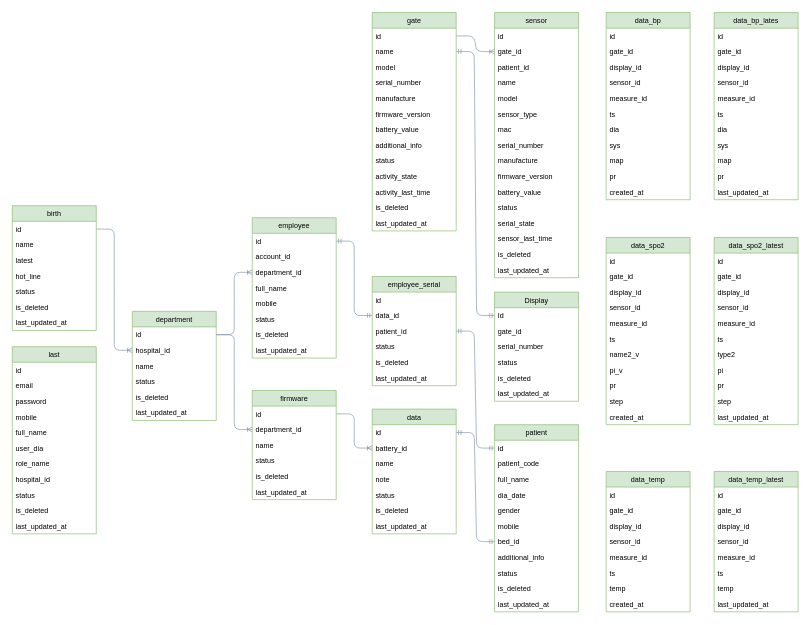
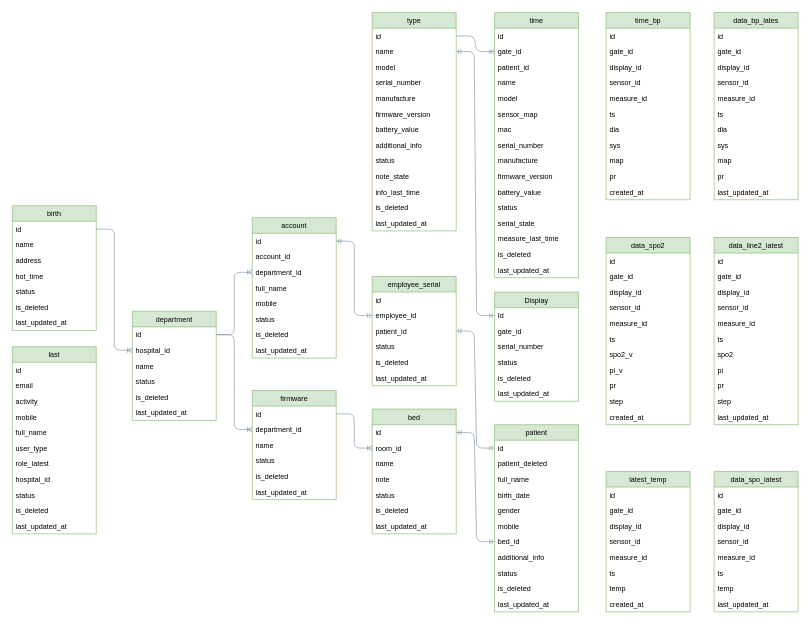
node "gate": label "gate" -> "type"
node "sensor": label "sensor" -> "time"
node "data_bp": label "data_bp" -> "time_bp"
node "sensor_type": label "sensor_type" -> "sensor_map"
node "activity_state": label "activity_state" -> "note_state"
node "activity_last_time": label "activity_last_time" -> "info_last_time"
node "employee": label "employee" -> "account"
node "sensor_last_time": label "sensor_last_time" -> "measure_last_time"
node "data_spo2_latest": label "data_spo2_latest" -> "data_line2_latest"
node "latest": label "latest" -> "address"
node "hot_line": label "hot_line" -> "hot_time"
node "data_id": label "data_id" -> "employee_id"
node "name2_v": label "name2_v" -> "spo2_v"
node "type2": label "type2" -> "spo2"
node "password": label "password" -> "activity"
node "data": label "data" -> "bed"
node "user_dia": label "user_dia" -> "user_type"
node "battery_id": label "battery_id" -> "room_id"
node "role_name": label "role_name" -> "role_latest"
node "patient_code": label "patient_code" -> "patient_deleted"
node "data_temp": label "data_temp" -> "latest_temp"
node "data_temp_latest": label "data_temp_latest" -> "data_spo_latest"
node "dia_date": label "dia_date" -> "birth_date"
